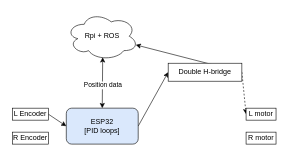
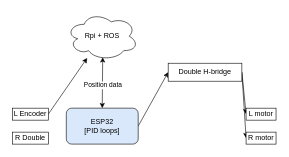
edge "Double H-bridge" -> "Rpi + ROS": now "Double H-bridge" -> "R motor"
edge "Double H-bridge" -> "L motor": style dashed -> solid
edge "L Encoder" -> "ESP32 [PID loops]": now "L Encoder" -> "Rpi + ROS"
node "R Encoder": label "R Encoder" -> "R Double"
